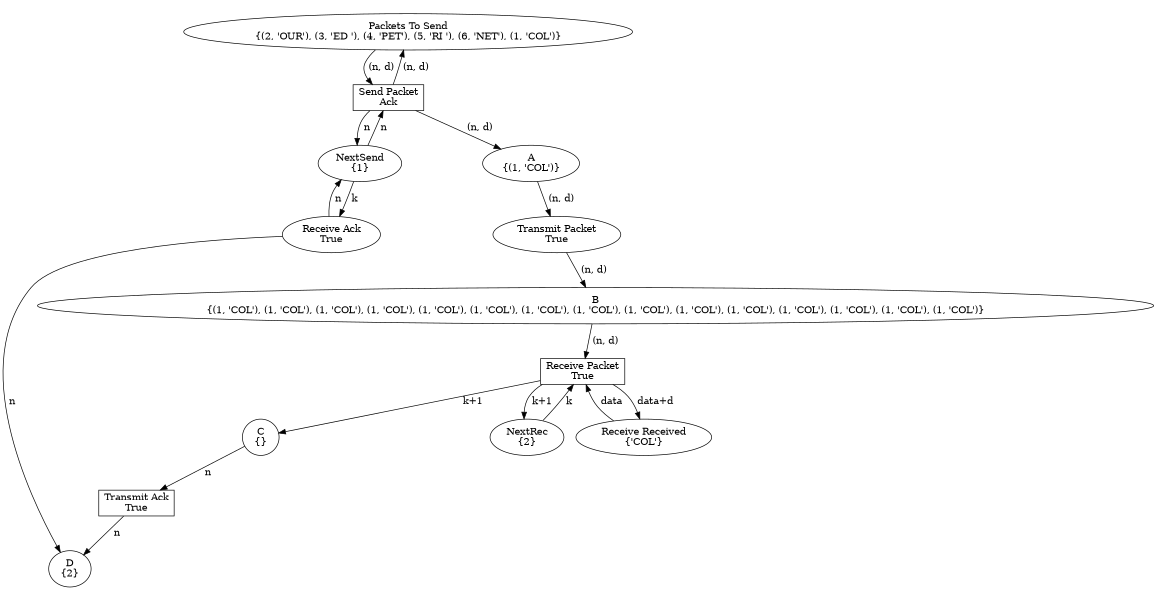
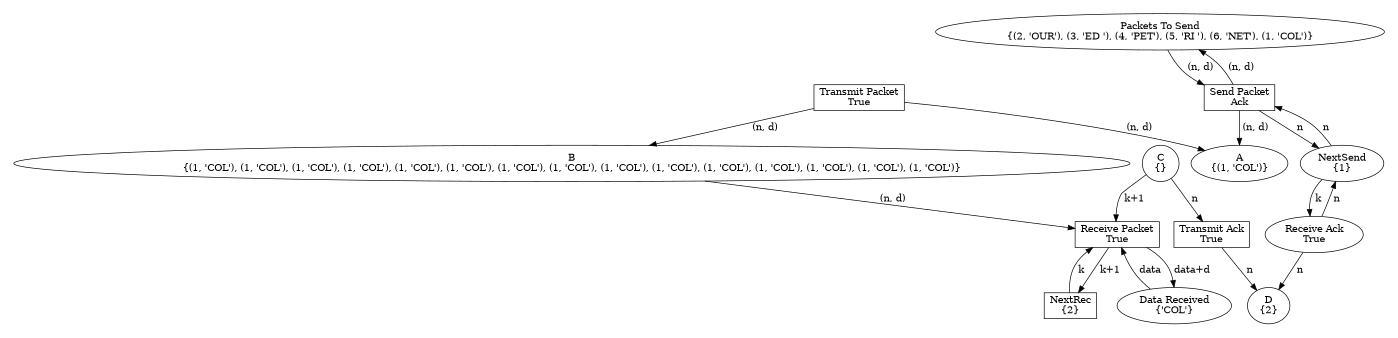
edge "A {(1, 'COL')}" -> "Transmit Packet True": reversed
node "Transmit Packet True": shape ellipse -> box
edge "Receive Packet True" -> "C {}": reversed
node "NextRec {2}": shape ellipse -> box
node "Receive Received {'COL'}": label "Receive Received {'COL'}" -> "Data Received {'COL'}"
